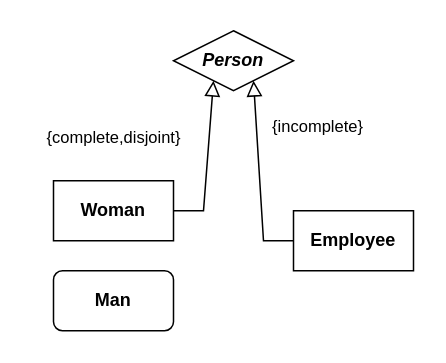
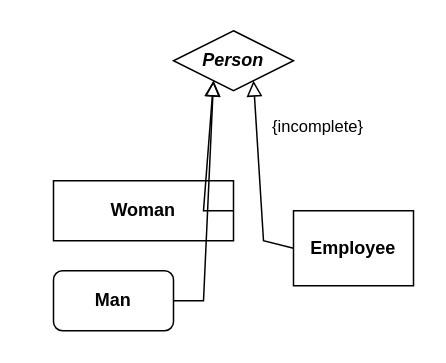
node "{complete,disjoint}": removed
node "Woman": size 120x60 -> 180x60
edge "Man" -> "Person": added
node "Employee": size 120x60 -> 120x75
